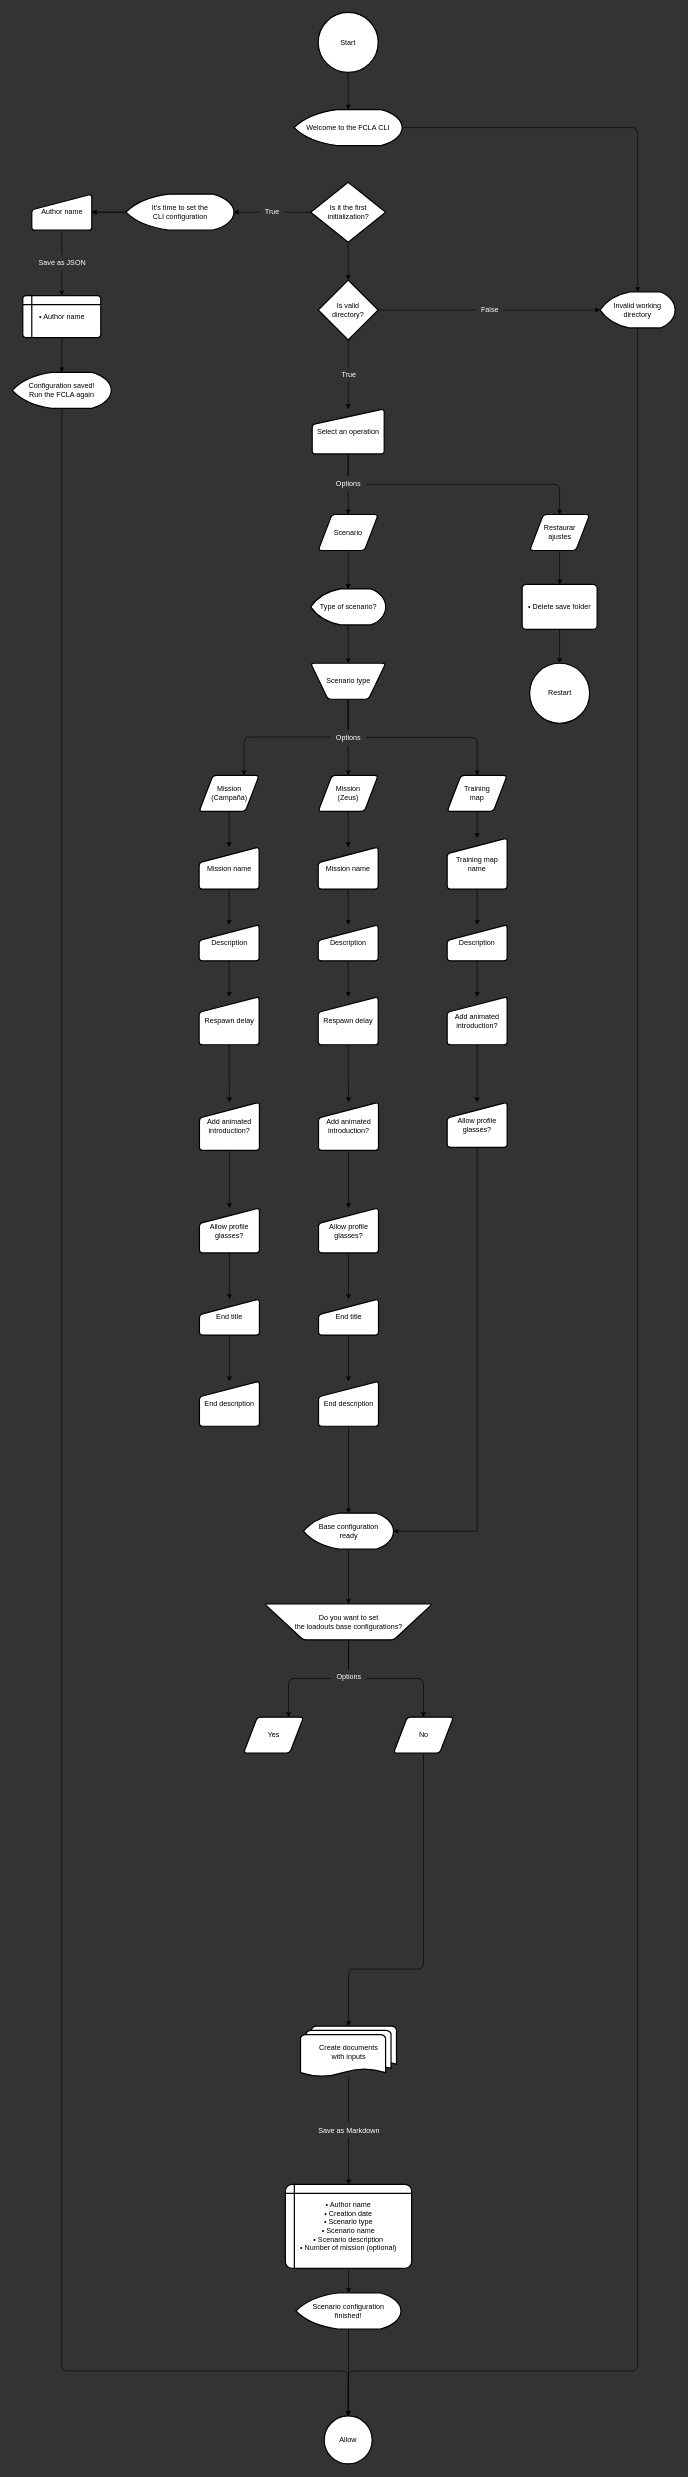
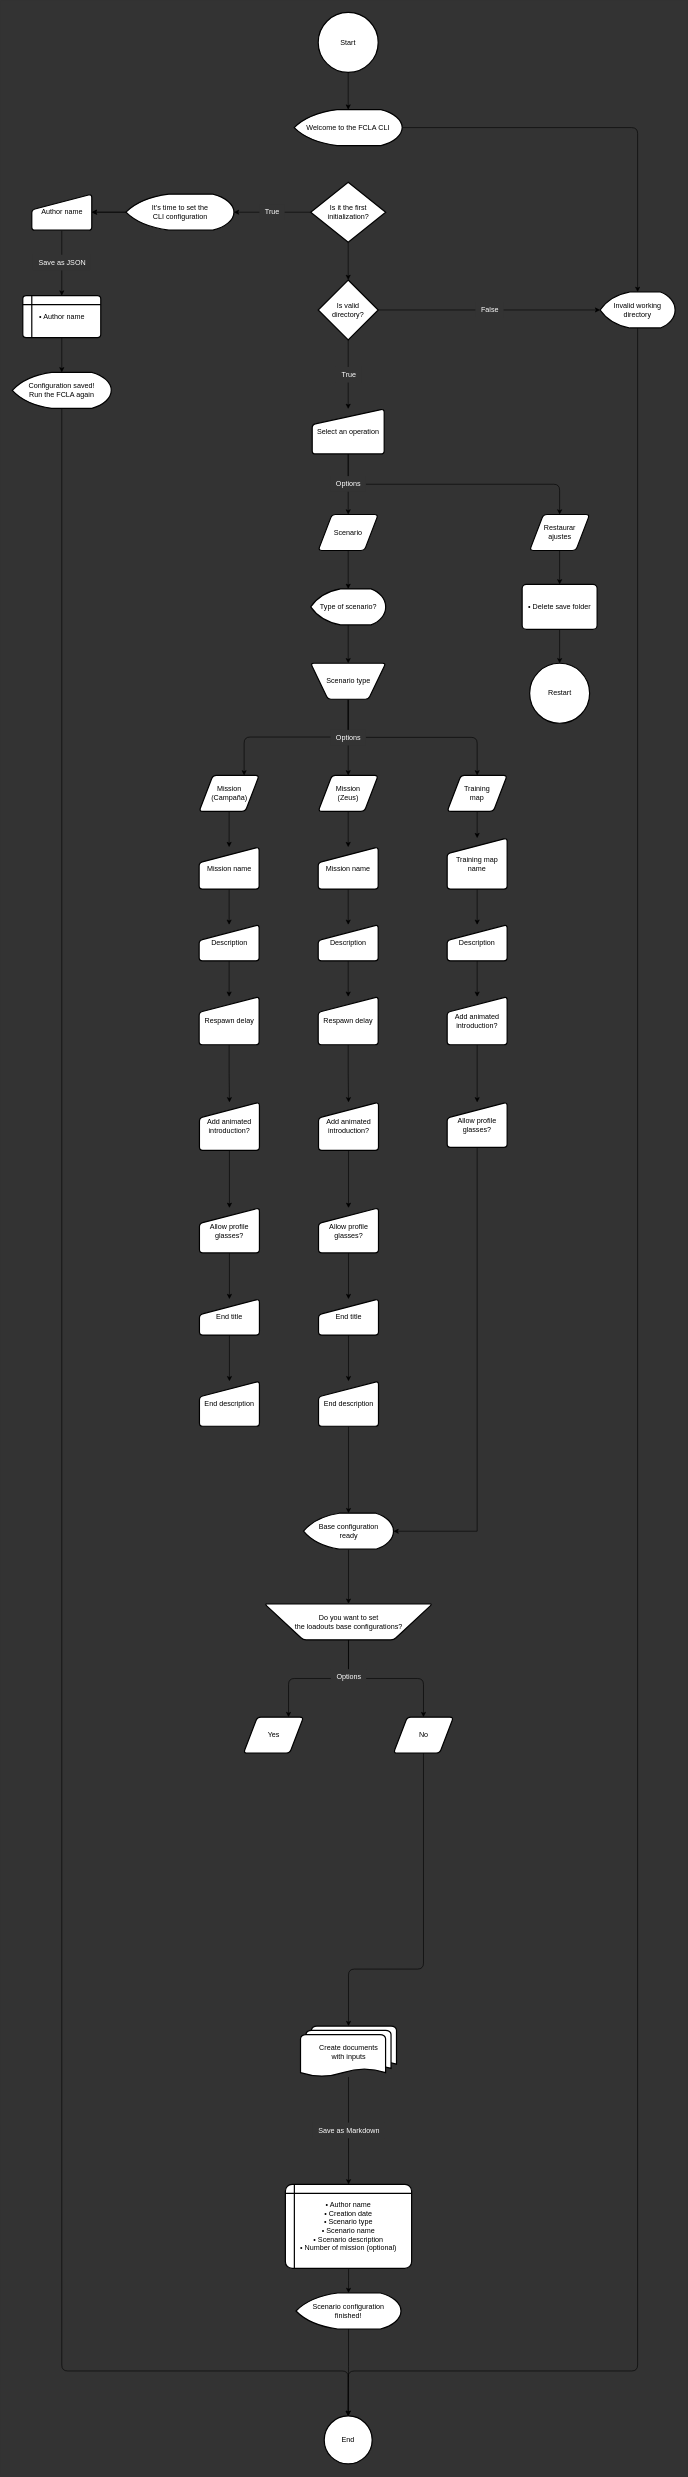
node "Allow": label "Allow" -> "End"
